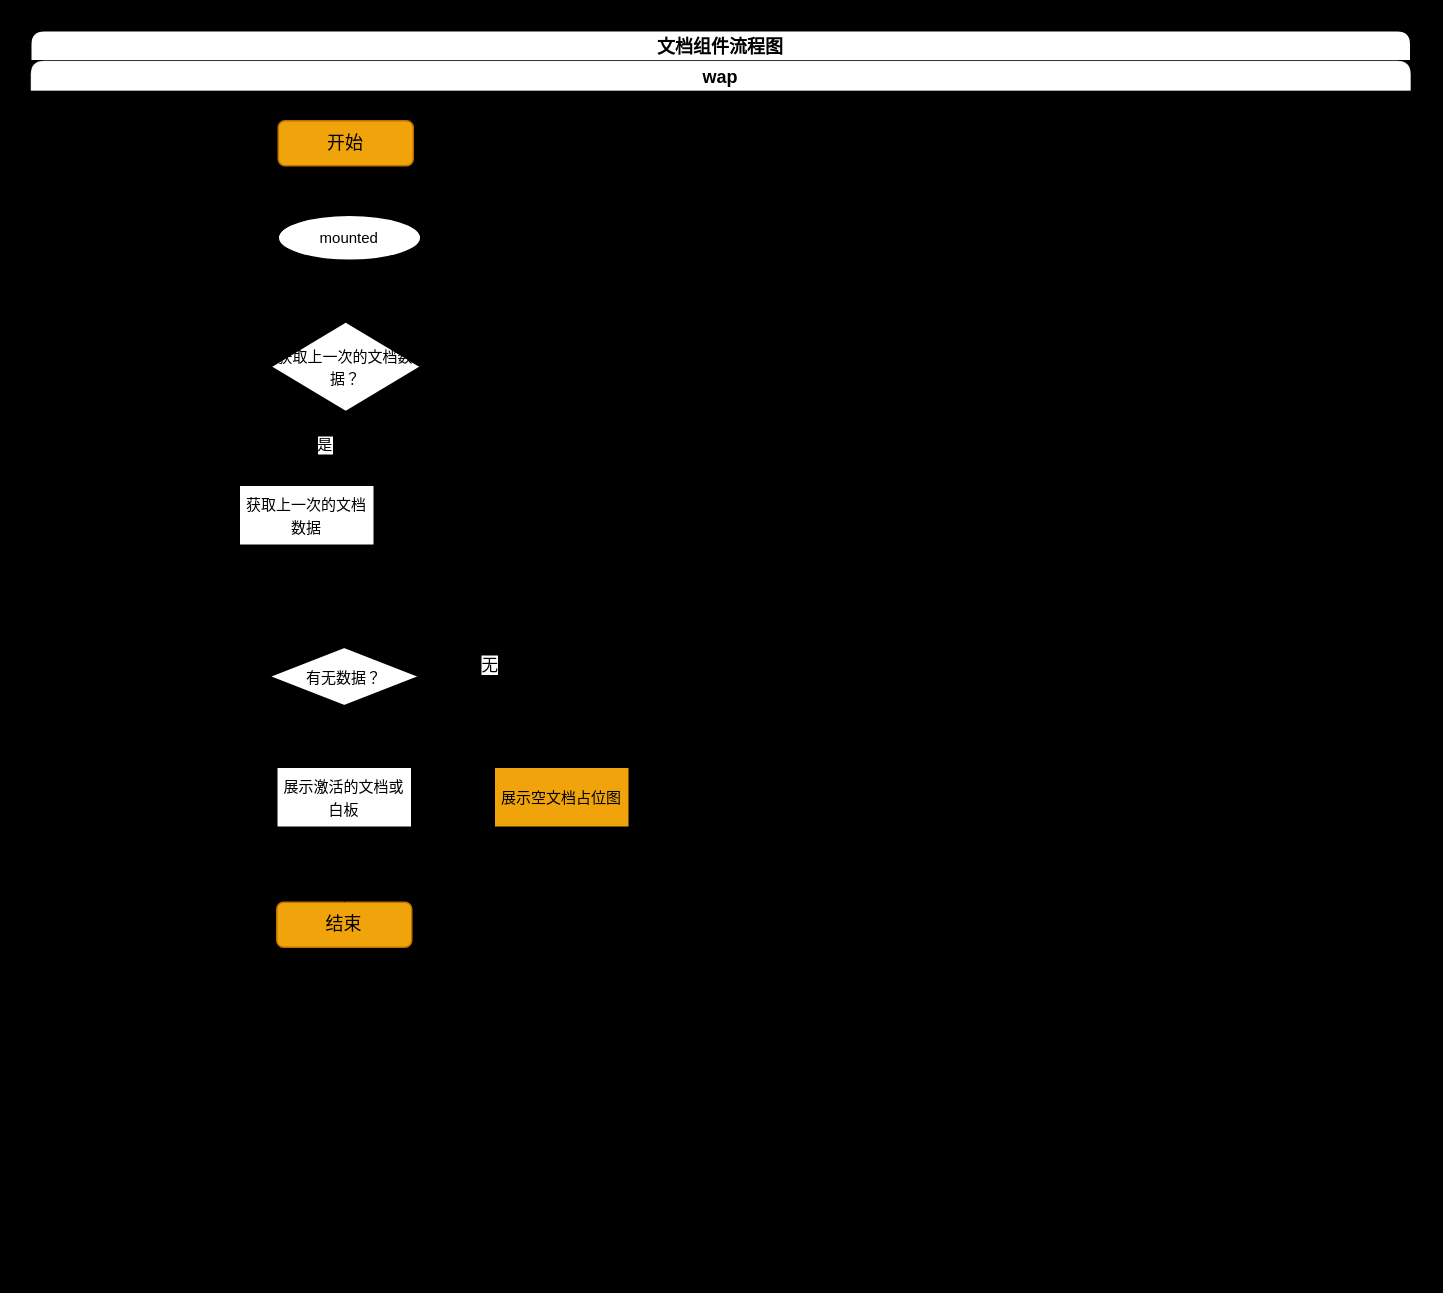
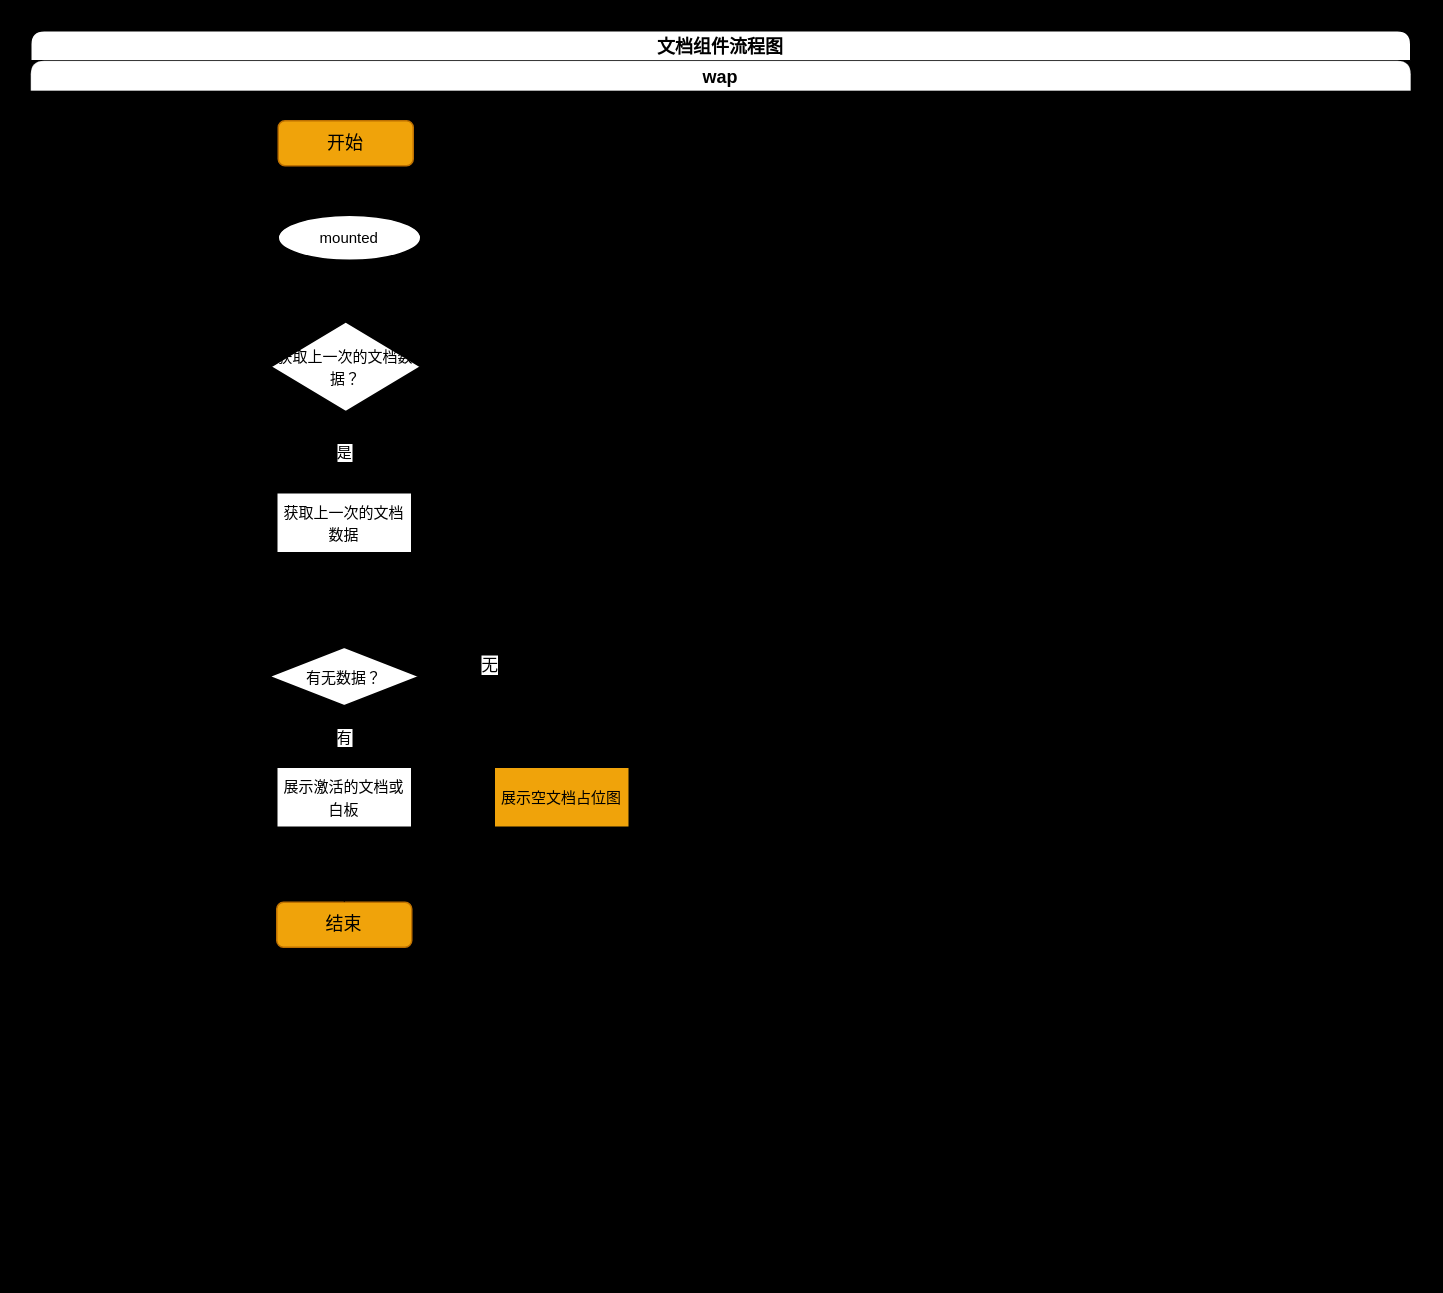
node "获取上一次的文档数据": moved (307, 515) -> (344, 523)
edge "有无数据？" -> "展示激活的文档或白板": added, label "有"
